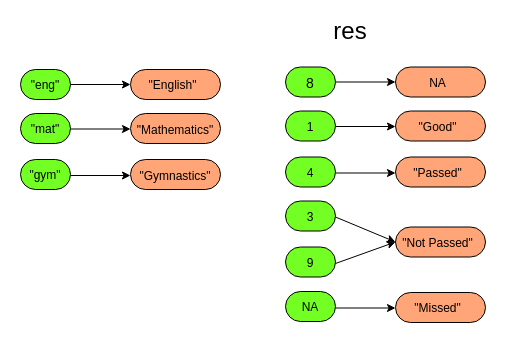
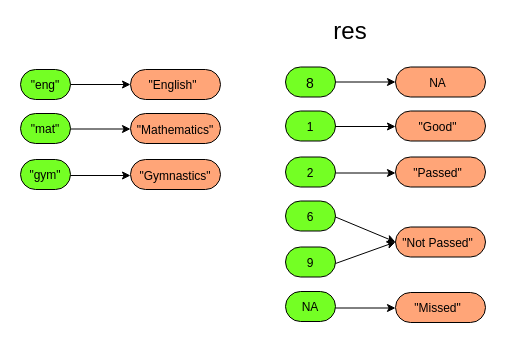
node "4": label "4" -> "2"
node "3": label "3" -> "6"
